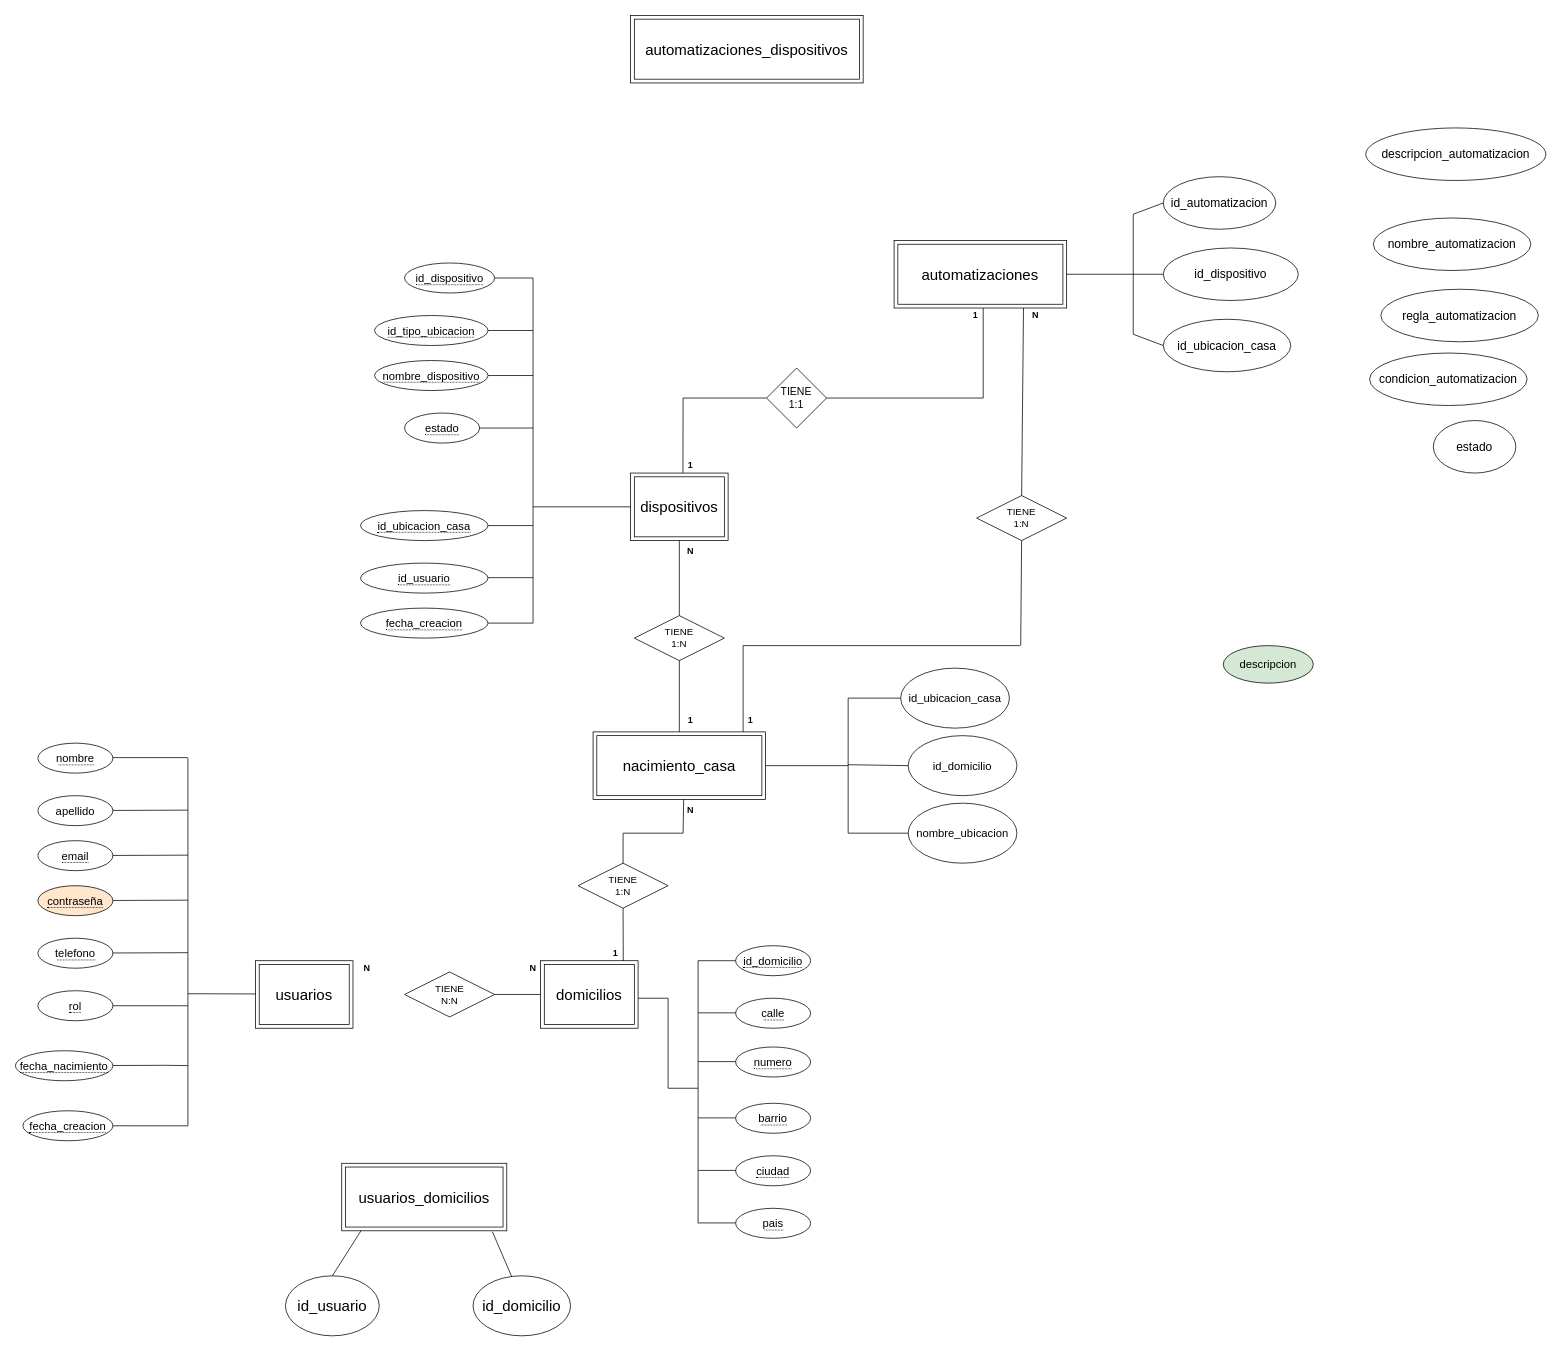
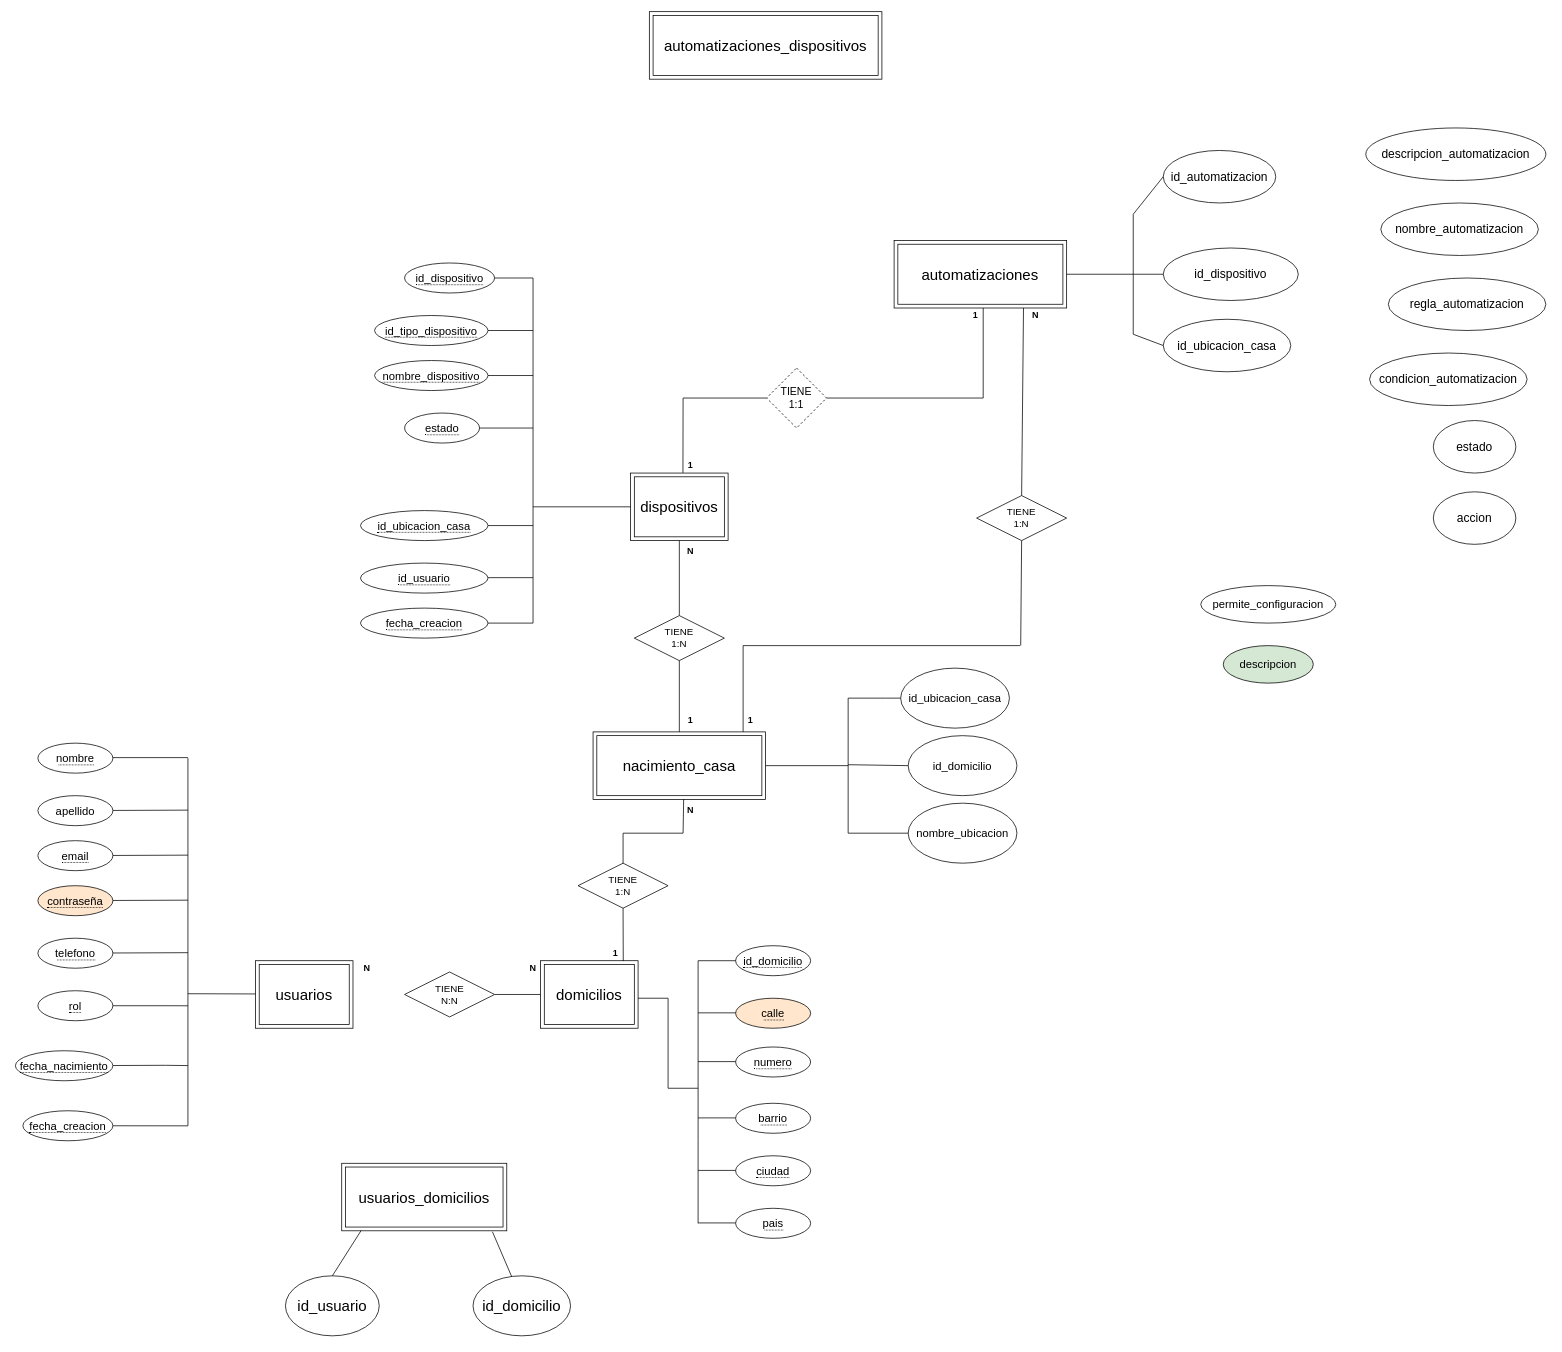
node "automatizaciones_dispositivos": moved (747, 49) -> (765, 45)
node "id_automatizacion": moved (1219, 203) -> (1219, 177)
node "nombre_automatizacion": moved (1452, 244) -> (1459, 229)
node "regla_automatizacion": moved (1459, 315) -> (1467, 304)
node "id_tipo_ubicacion": label "id_tipo_ubicacion" -> "id_tipo_dispositivo"
node "TIENE 1:1": style solid -> dashed
node "accion": added
node "permite_configuracion": added
node "calle": fillcolor #ffffff -> #ffe6cc
